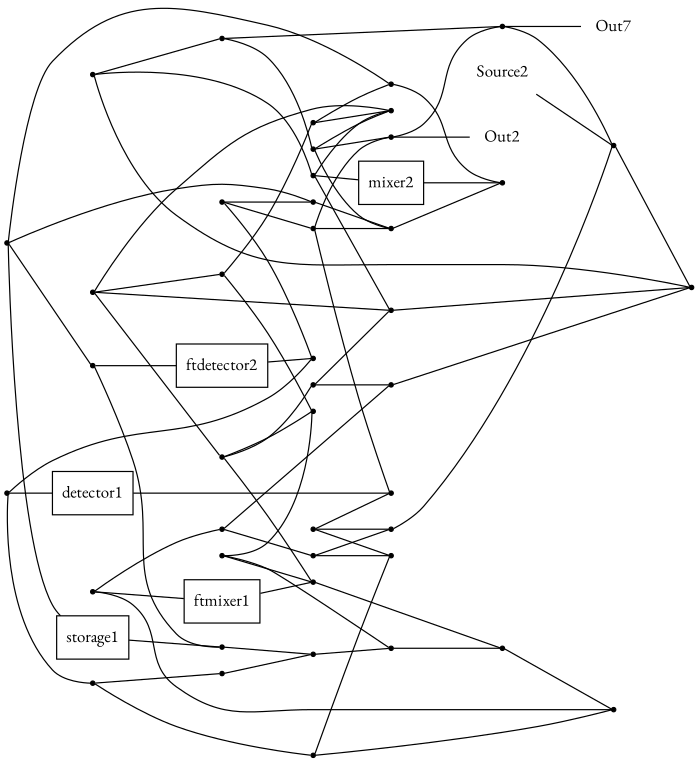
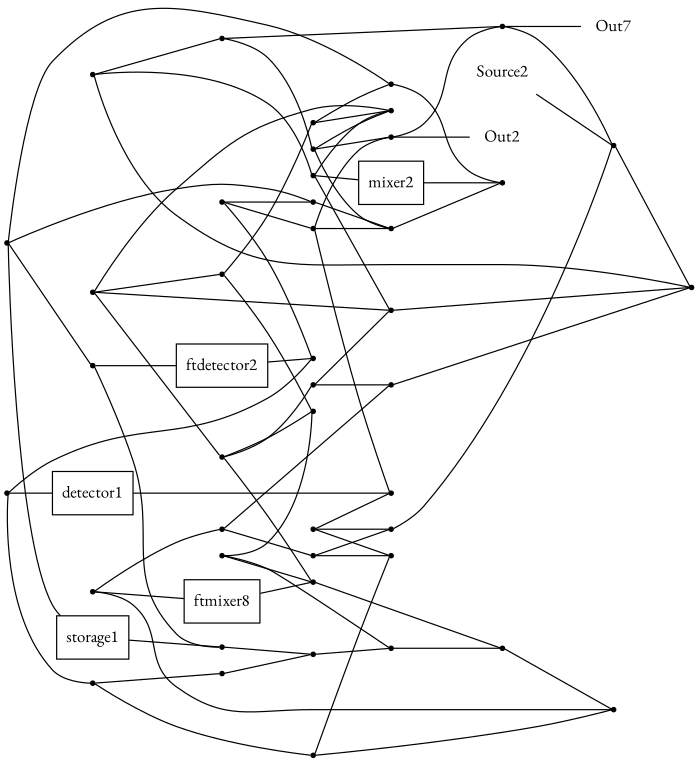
node "ftmixer1": label "ftmixer1" -> "ftmixer8"
